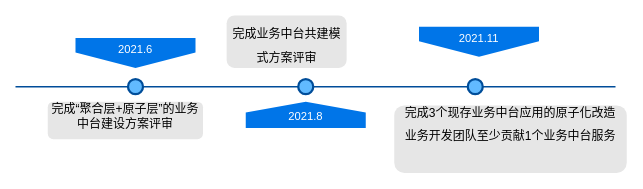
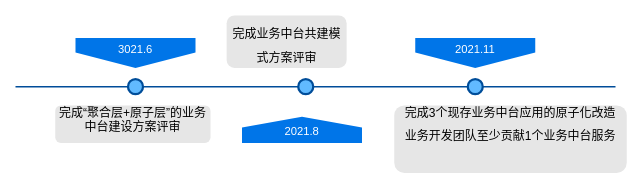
node "2021.11": moved (479, 42) -> (475, 53)
node "2021.6": label "2021.6" -> "3021.6"
node "2021.8": moved (306, 115) -> (302, 130)
node "完成“聚合层+原子层”的业务中台建设方案评审": moved (125, 120) -> (133, 124)
